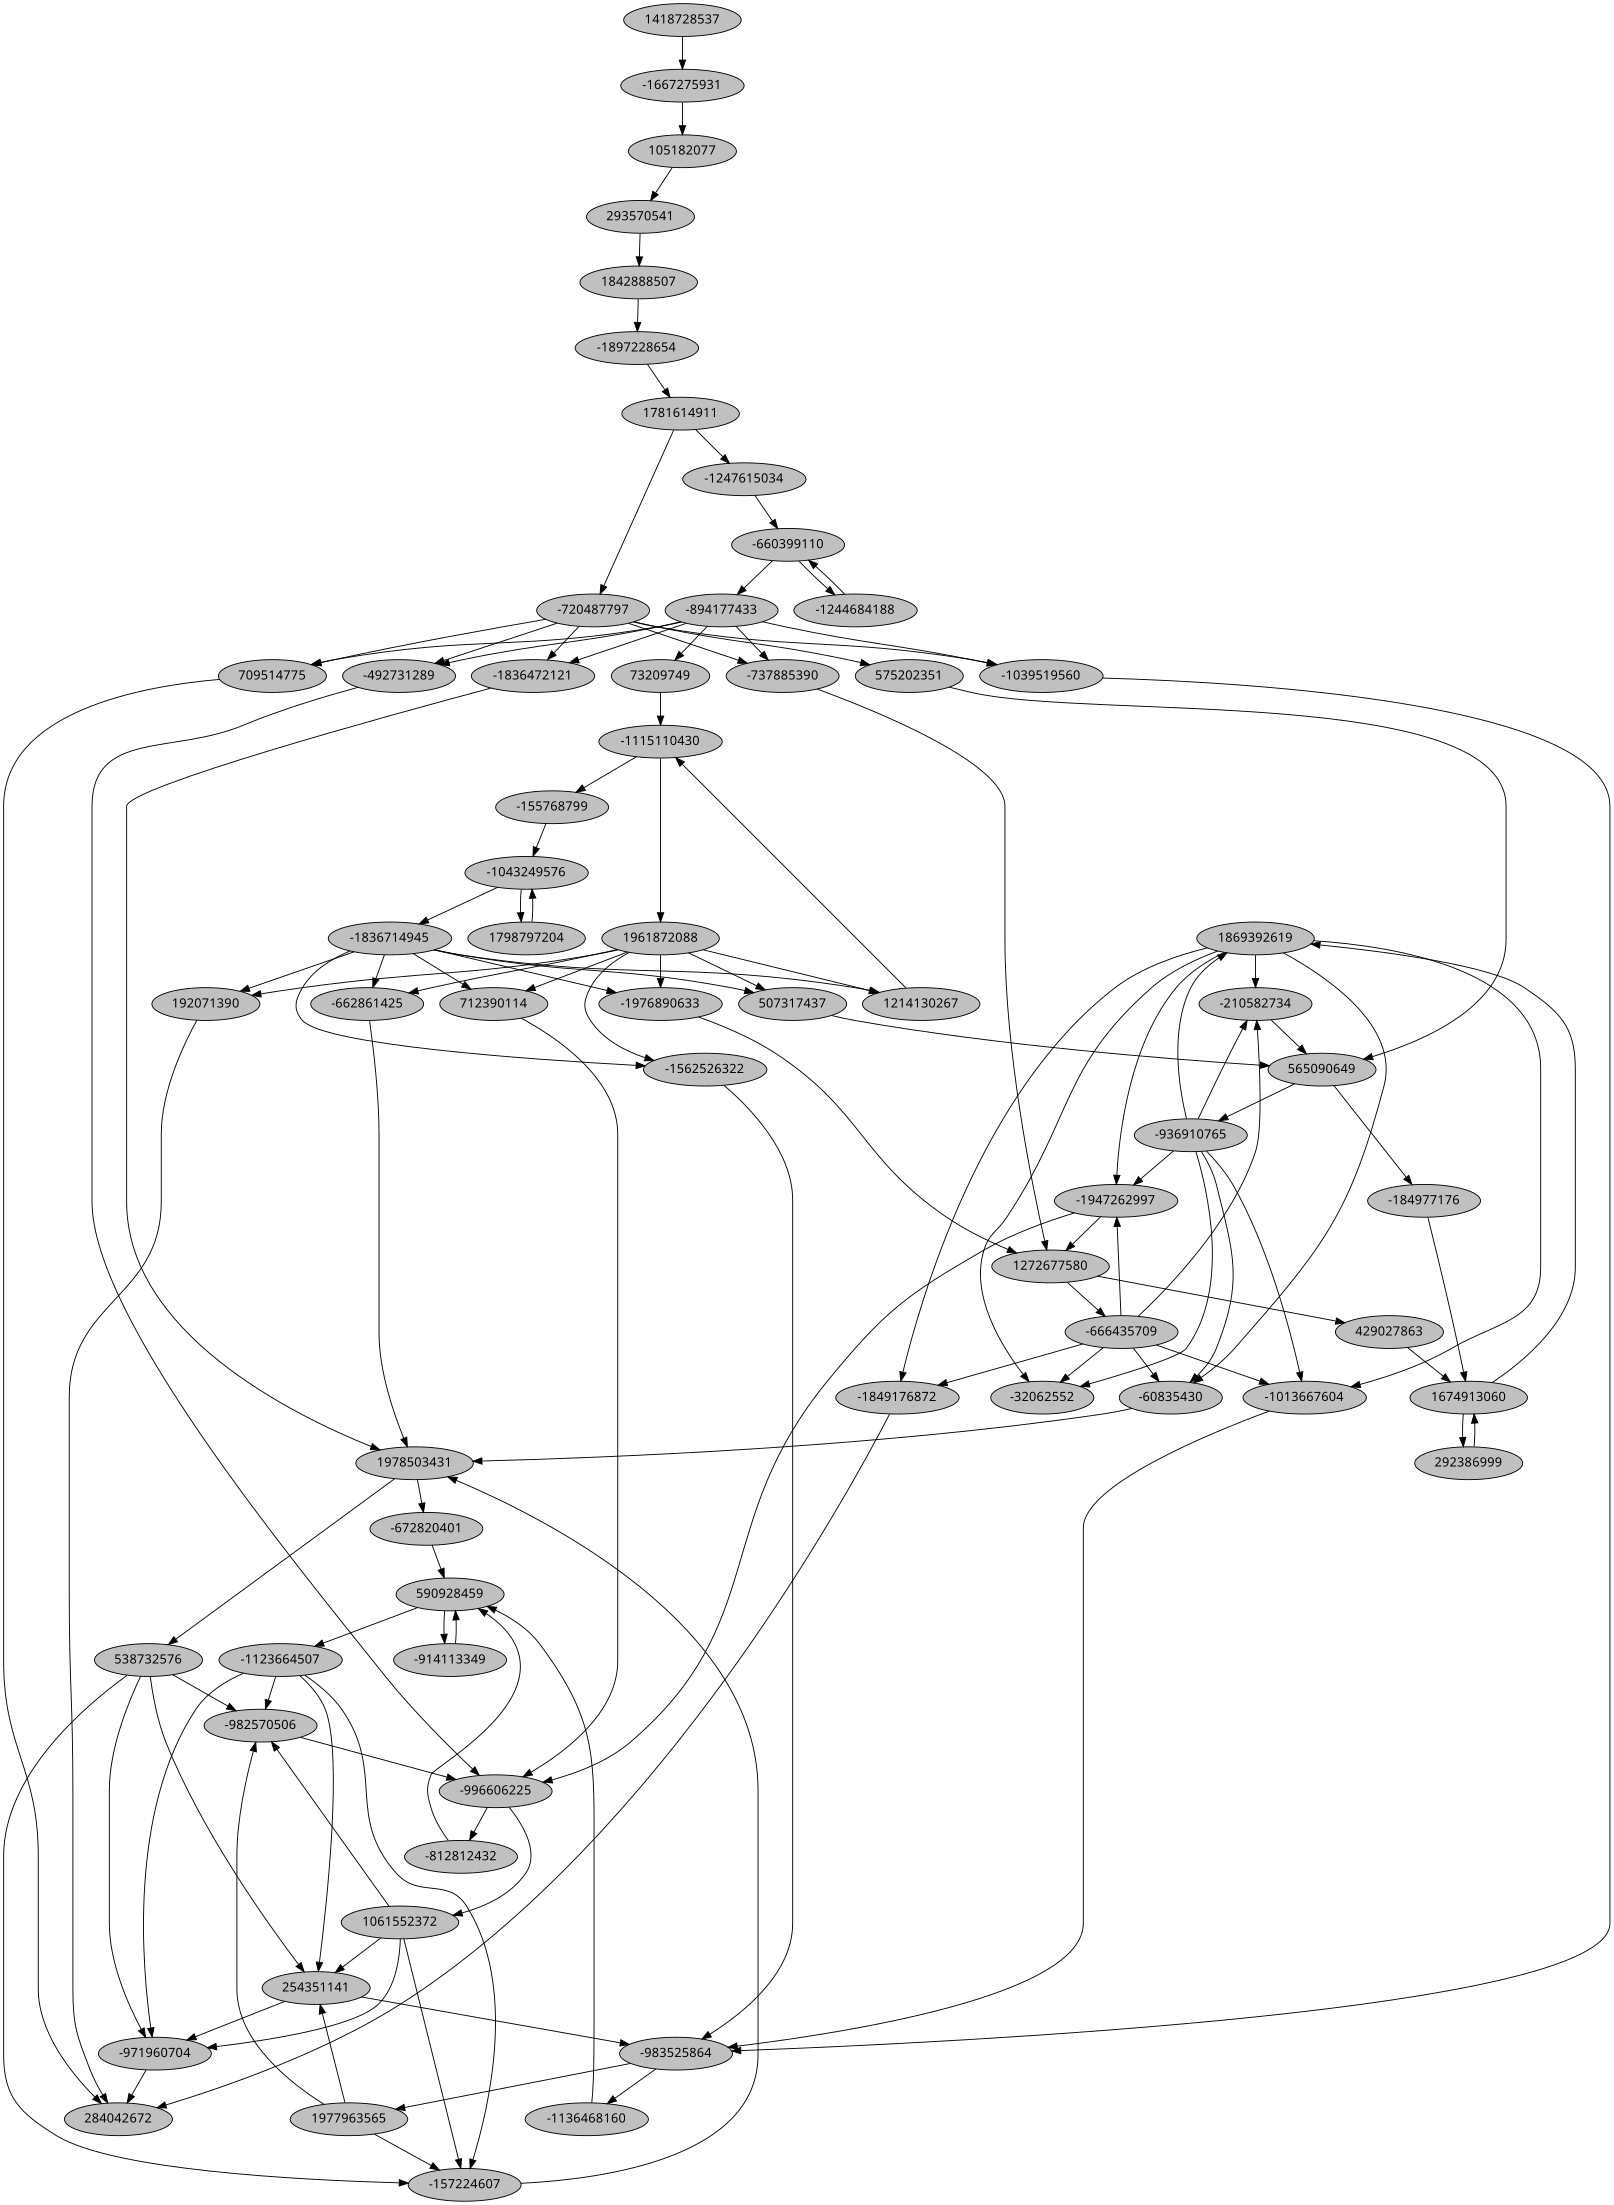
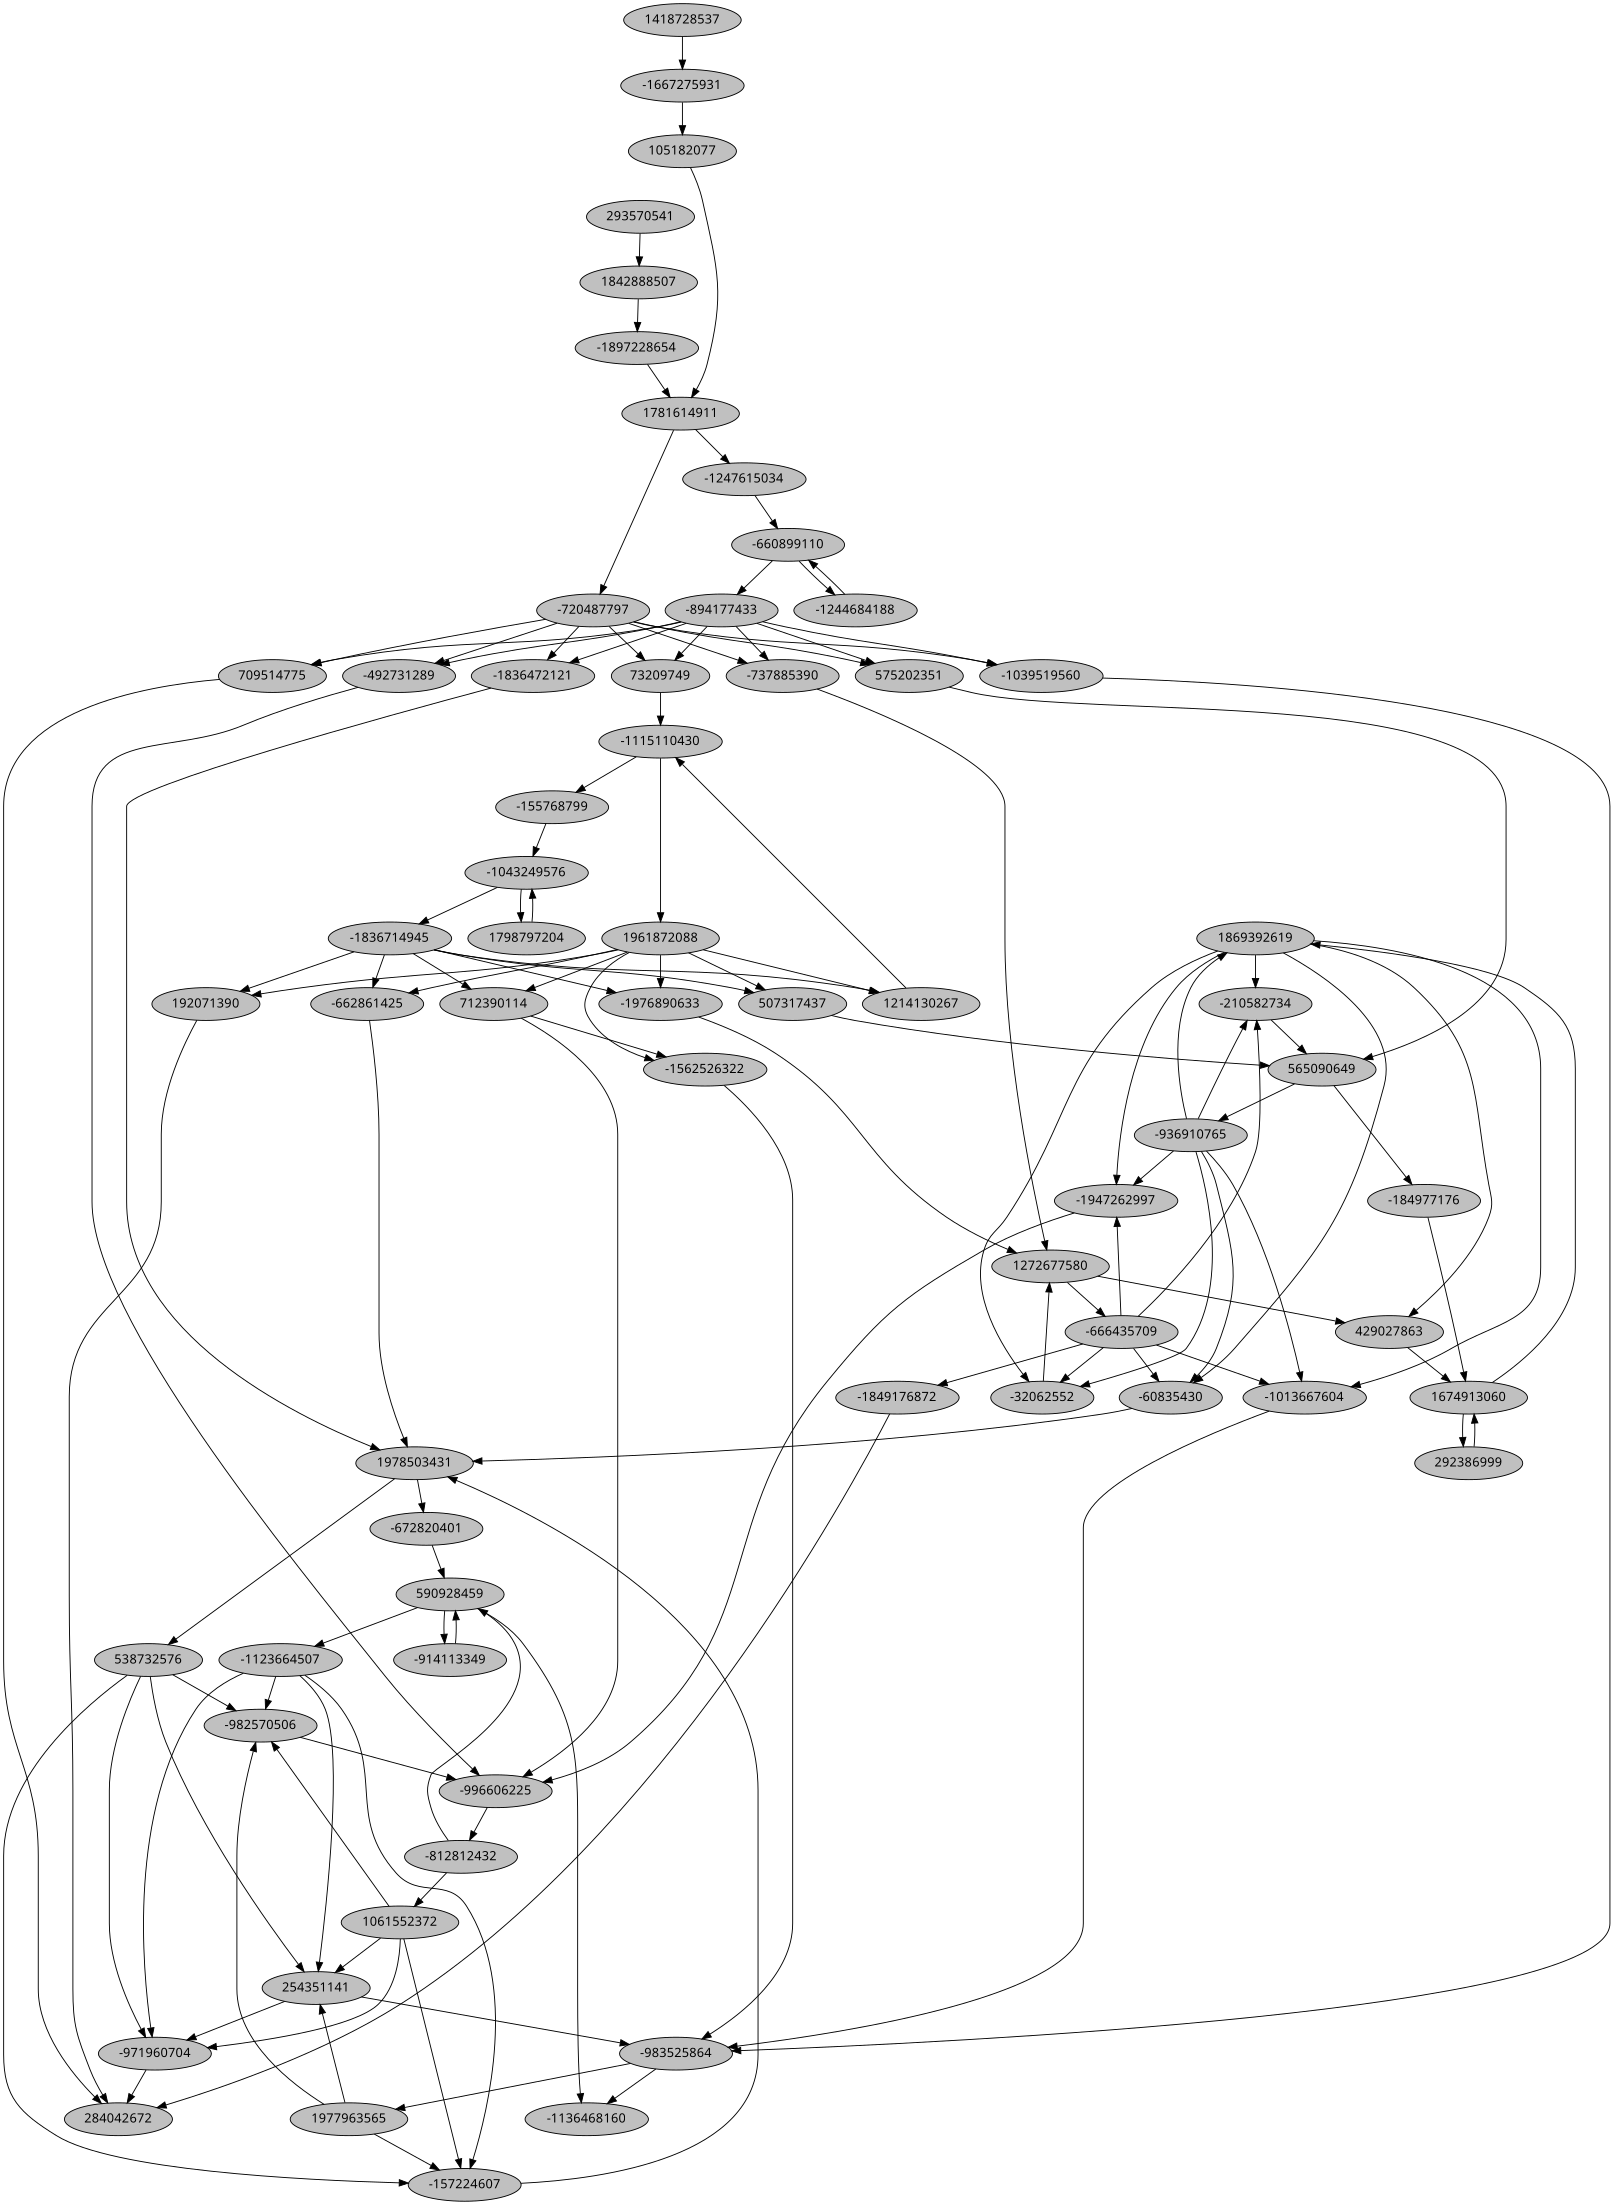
edge "105182077" -> "293570541": now "105182077" -> "1781614911"
node "-660399110": label "-660399110" -> "-660899110"
edge "-894177433" -> "575202351": added
edge "-720487797" -> "73209749": added
edge "-1836714945" -> "-1562526322": now "712390114" -> "-1562526322"
edge "1869392619" -> "-1849176872": now "1869392619" -> "429027863"
edge "-1947262997" -> "1272677580": now "-32062552" -> "1272677580"
edge "-1136468160" -> "590928459": reversed
edge "-996606225" -> "1061552372": now "-812812432" -> "1061552372"
